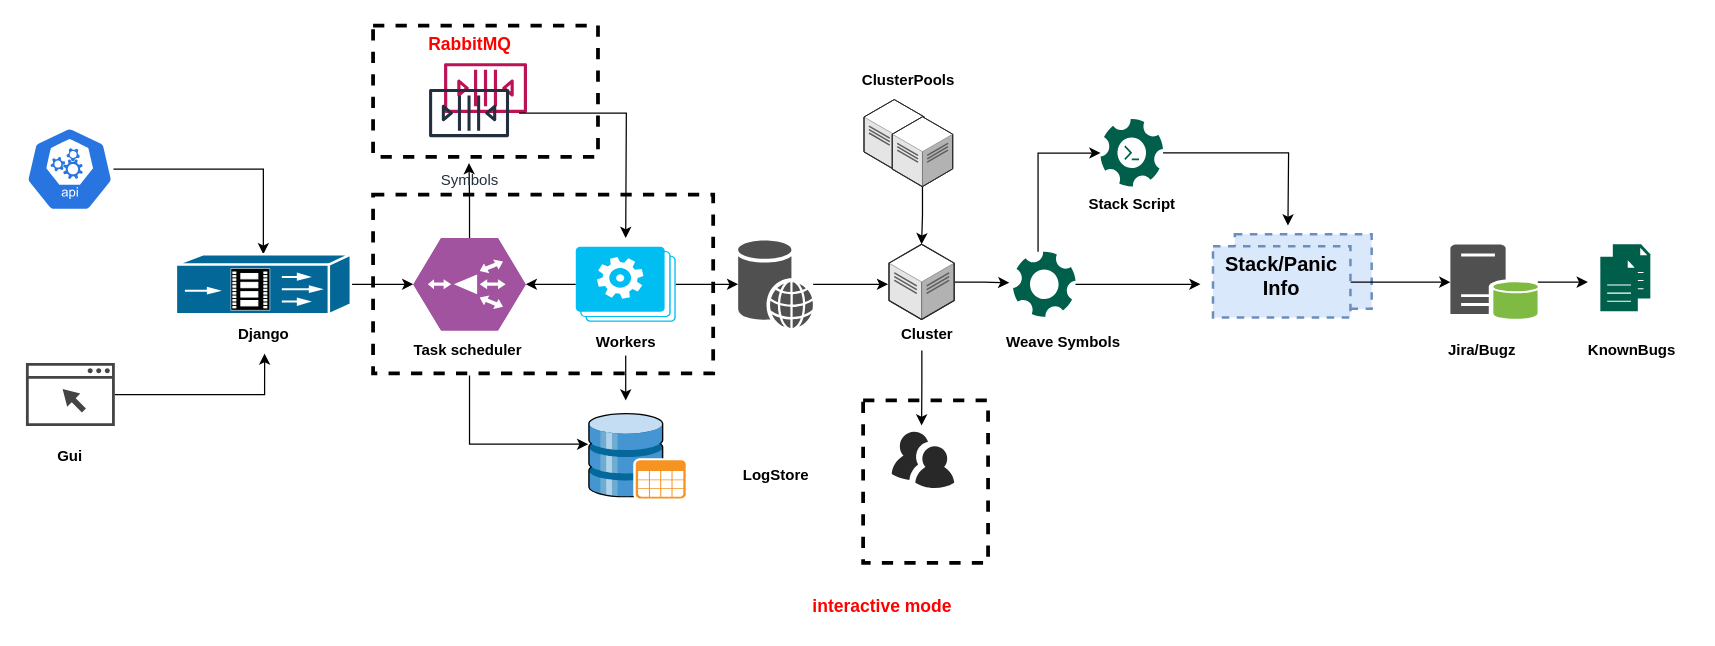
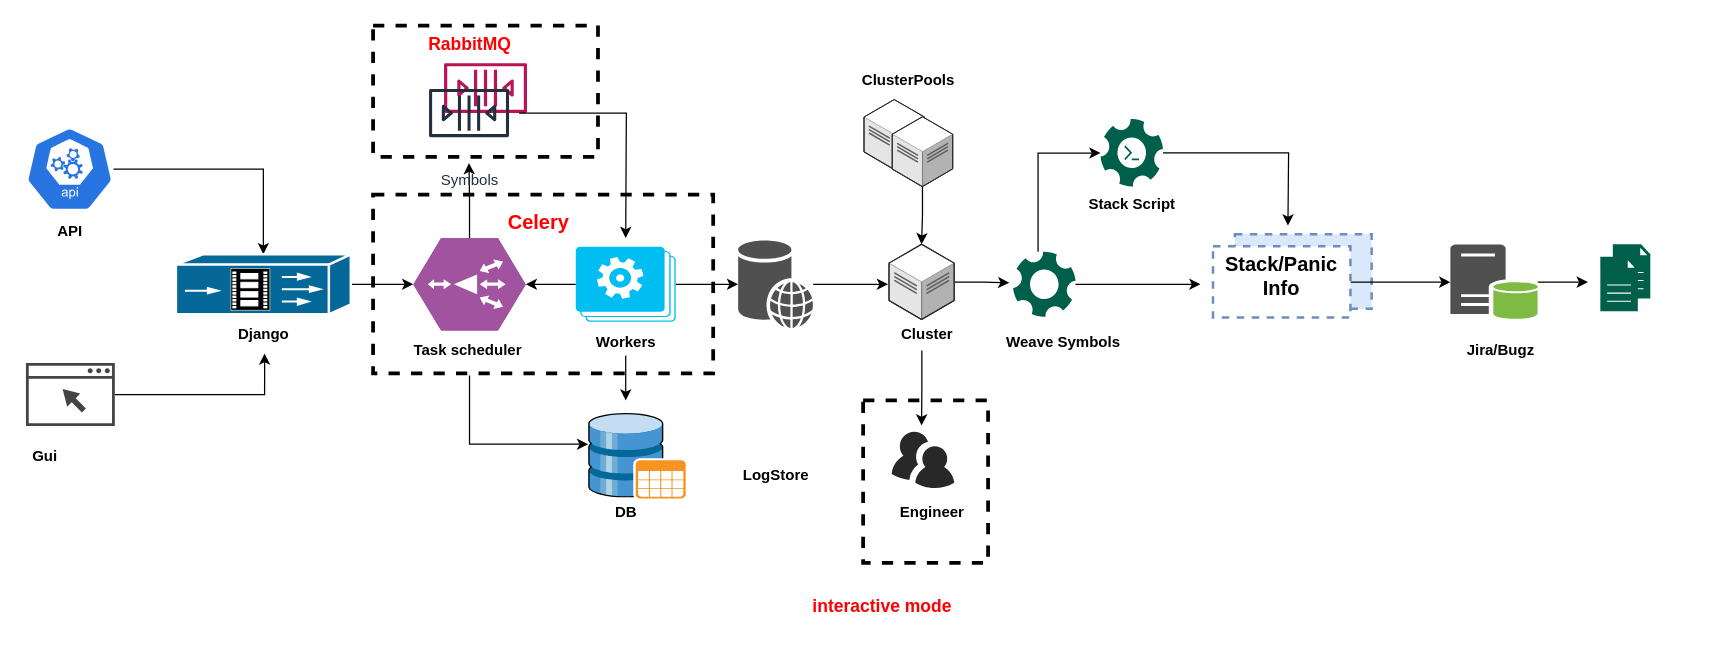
node "Celery": added
node "API": added
node "Stack/Panic Info": fillcolor #dae8fc -> #ffffff
node "Jira/Bugz": moved (1482, 351) -> (1501, 351)
node "KnownBugs": removed
node "Gui": moved (69, 457) -> (44, 457)
node "DB": added
node "Engineer": added
